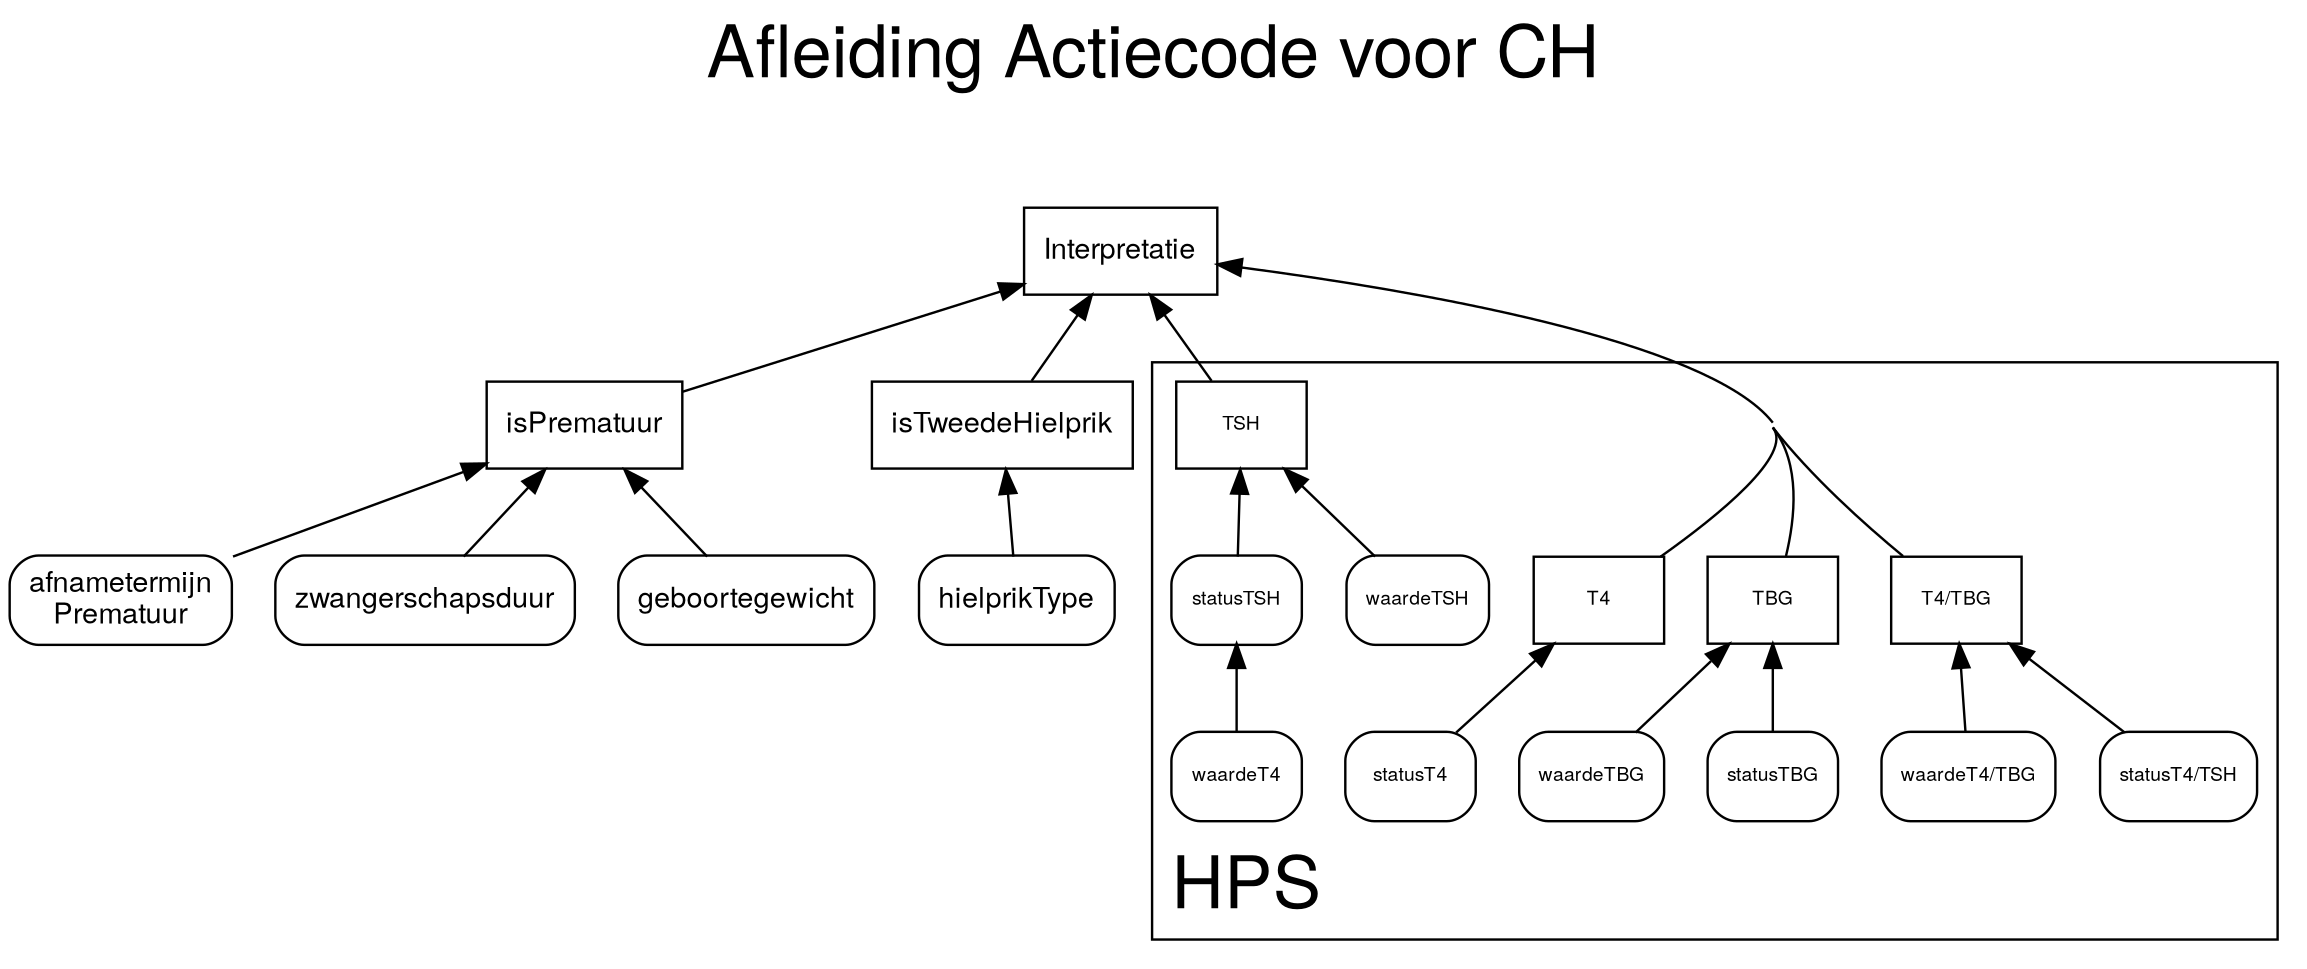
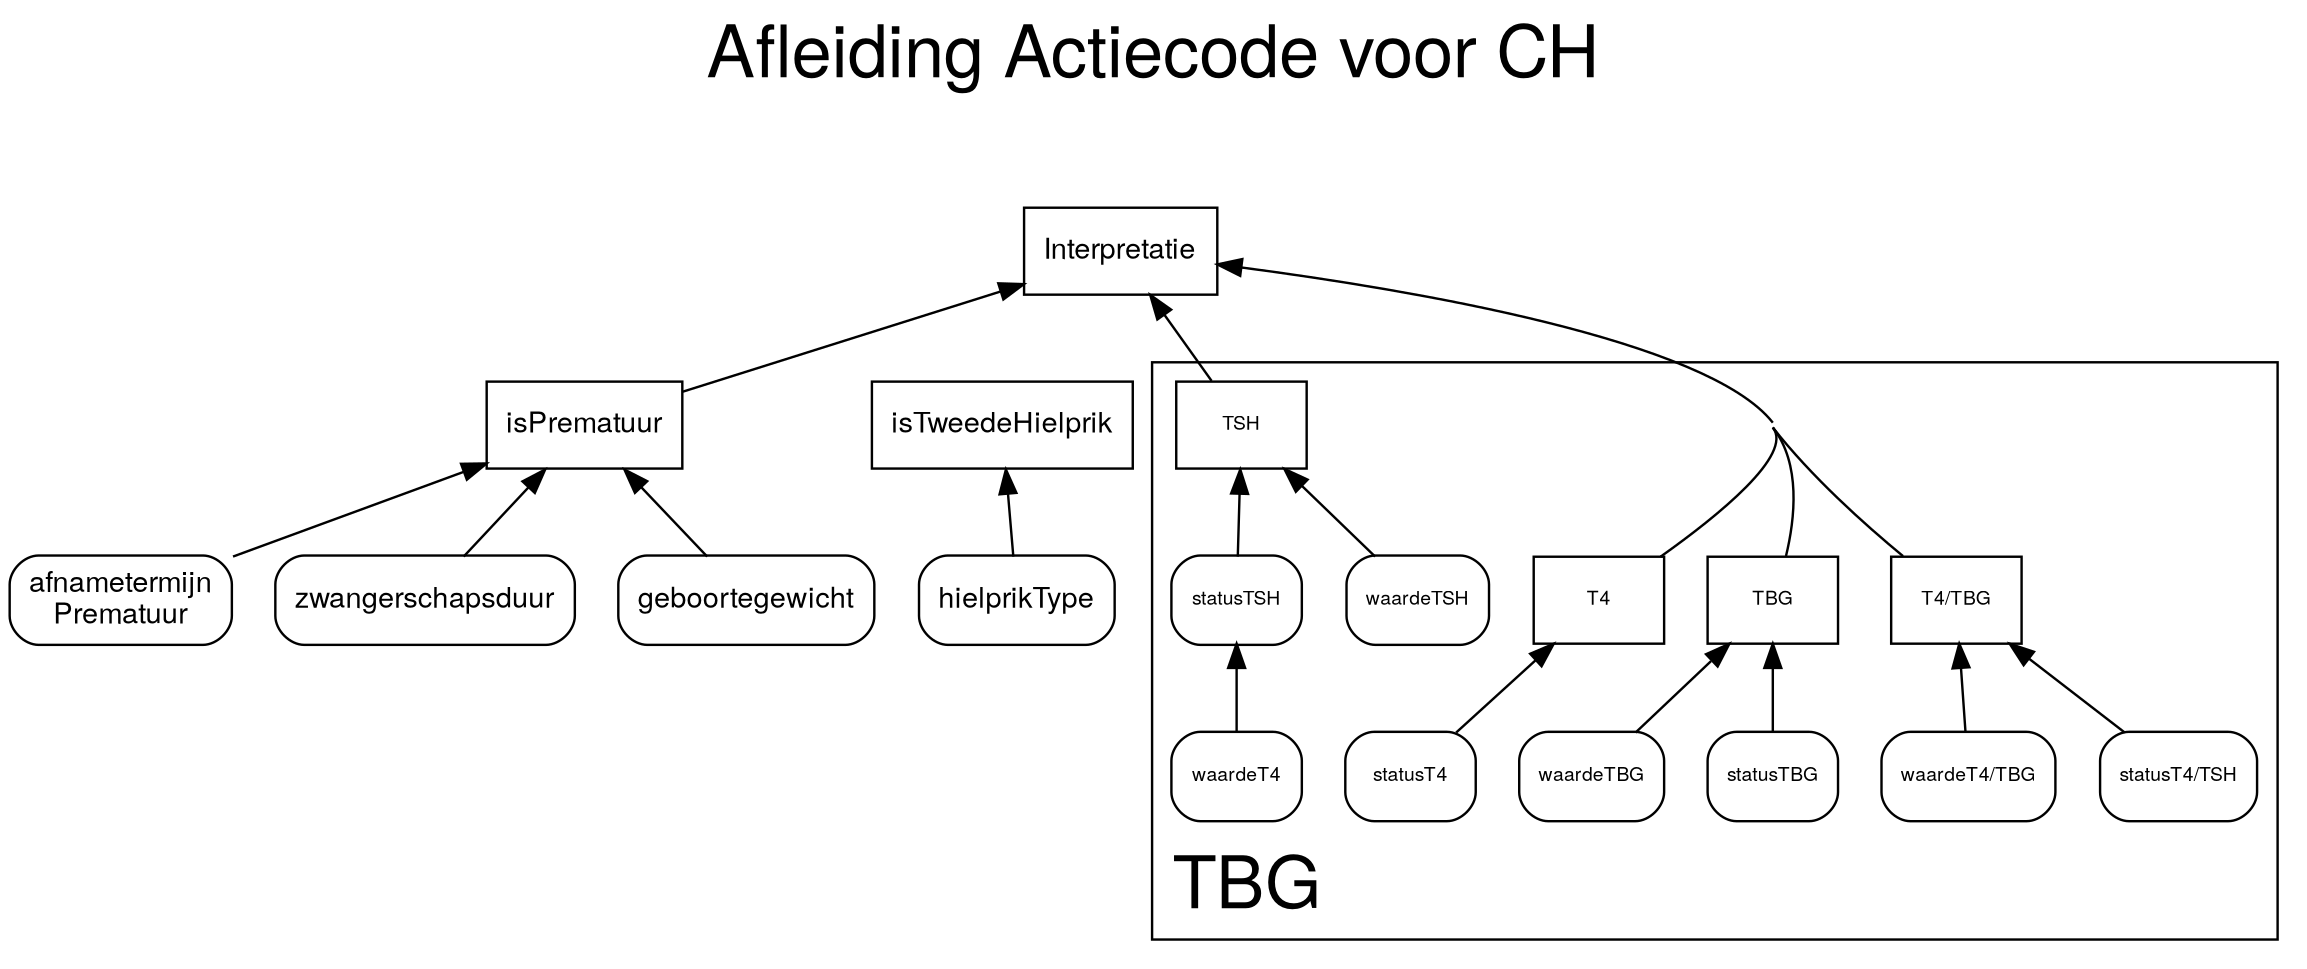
edge "isTweedeHielprik" -> "Interpretatie": removed
cluster "HPS": label "HPS" -> "TBG"
